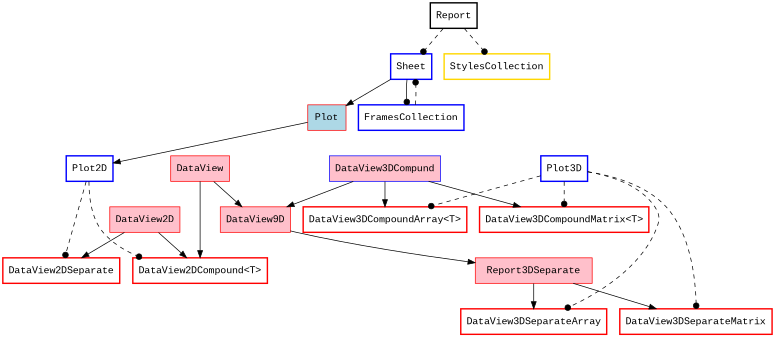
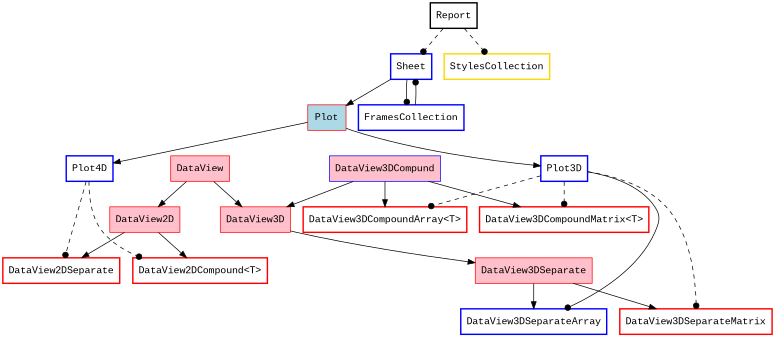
edge "FramesCollection" -> "Sheet": style dashed -> solid
edge "Plot" -> "Plot3D": added
node "Plot2D": label "Plot2D" -> "Plot4D"
edge "DataView" -> "DataView2DCompound<T>": now "DataView" -> "DataView2D"
node "DataView9D": label "DataView9D" -> "DataView3D"
edge "Plot3D" -> "DataView3DSeparateArray": style dashed -> solid
node "Report3DSeparate": label "Report3DSeparate" -> "DataView3DSeparate"
node "DataView3DSeparateArray": color red -> blue
